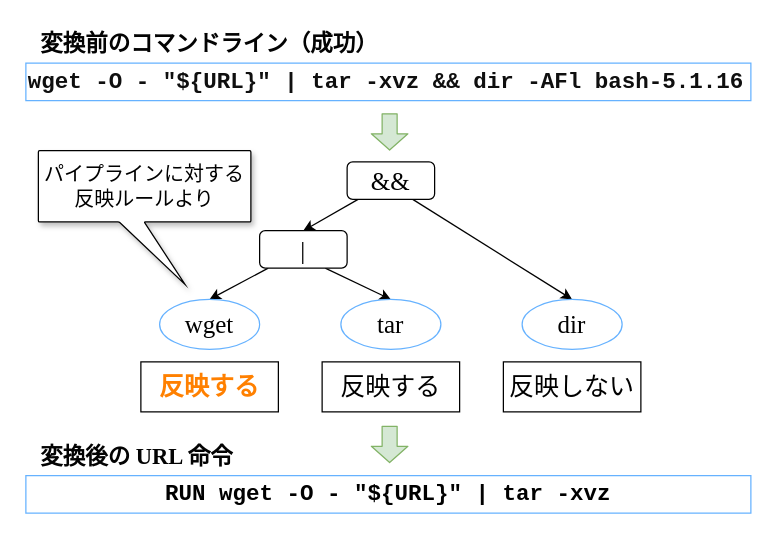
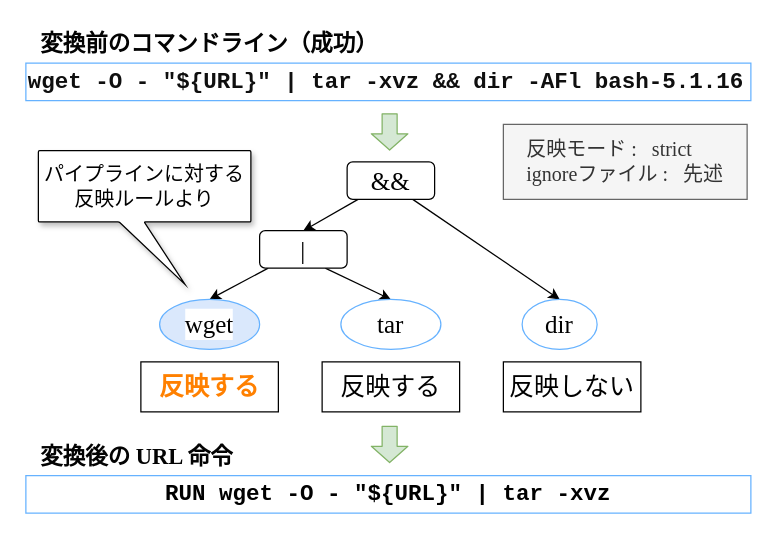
node "反映モード : strict ignoreファイル : 先述": added
node "wget": fillcolor #ffffff -> #dae8fc
node "dir": size 100x50 -> 75x50
